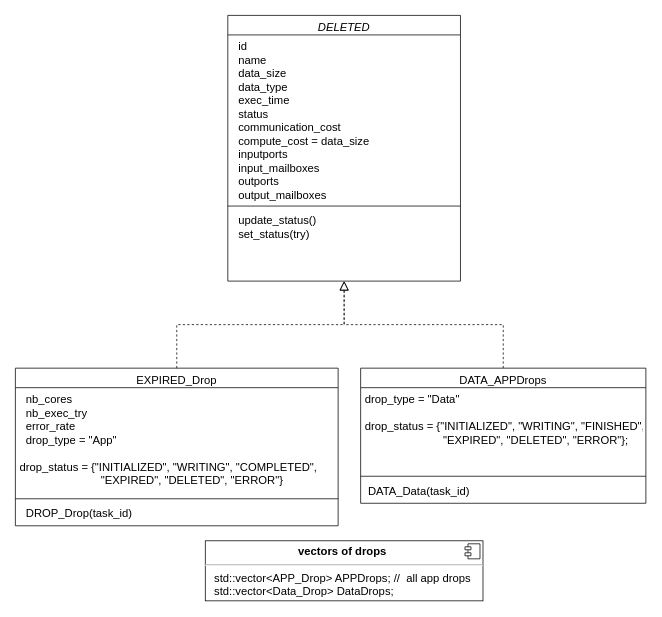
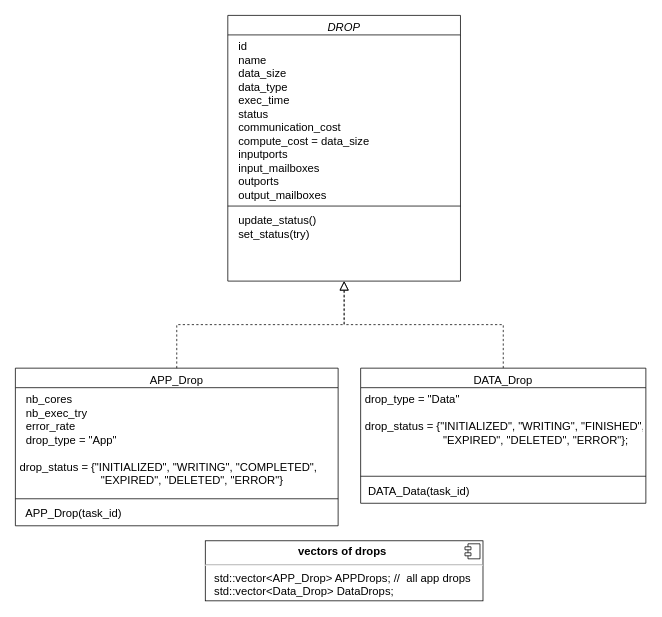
node "DELETED": label "DELETED" -> "DROP"
node "EXPIRED_Drop": label "EXPIRED_Drop" -> "APP_Drop"
node "DATA_APPDrops": label "DATA_APPDrops" -> "DATA_Drop"
node "DROP_Drop(task_id)": label "DROP_Drop(task_id)" -> "APP_Drop(task_id)"
